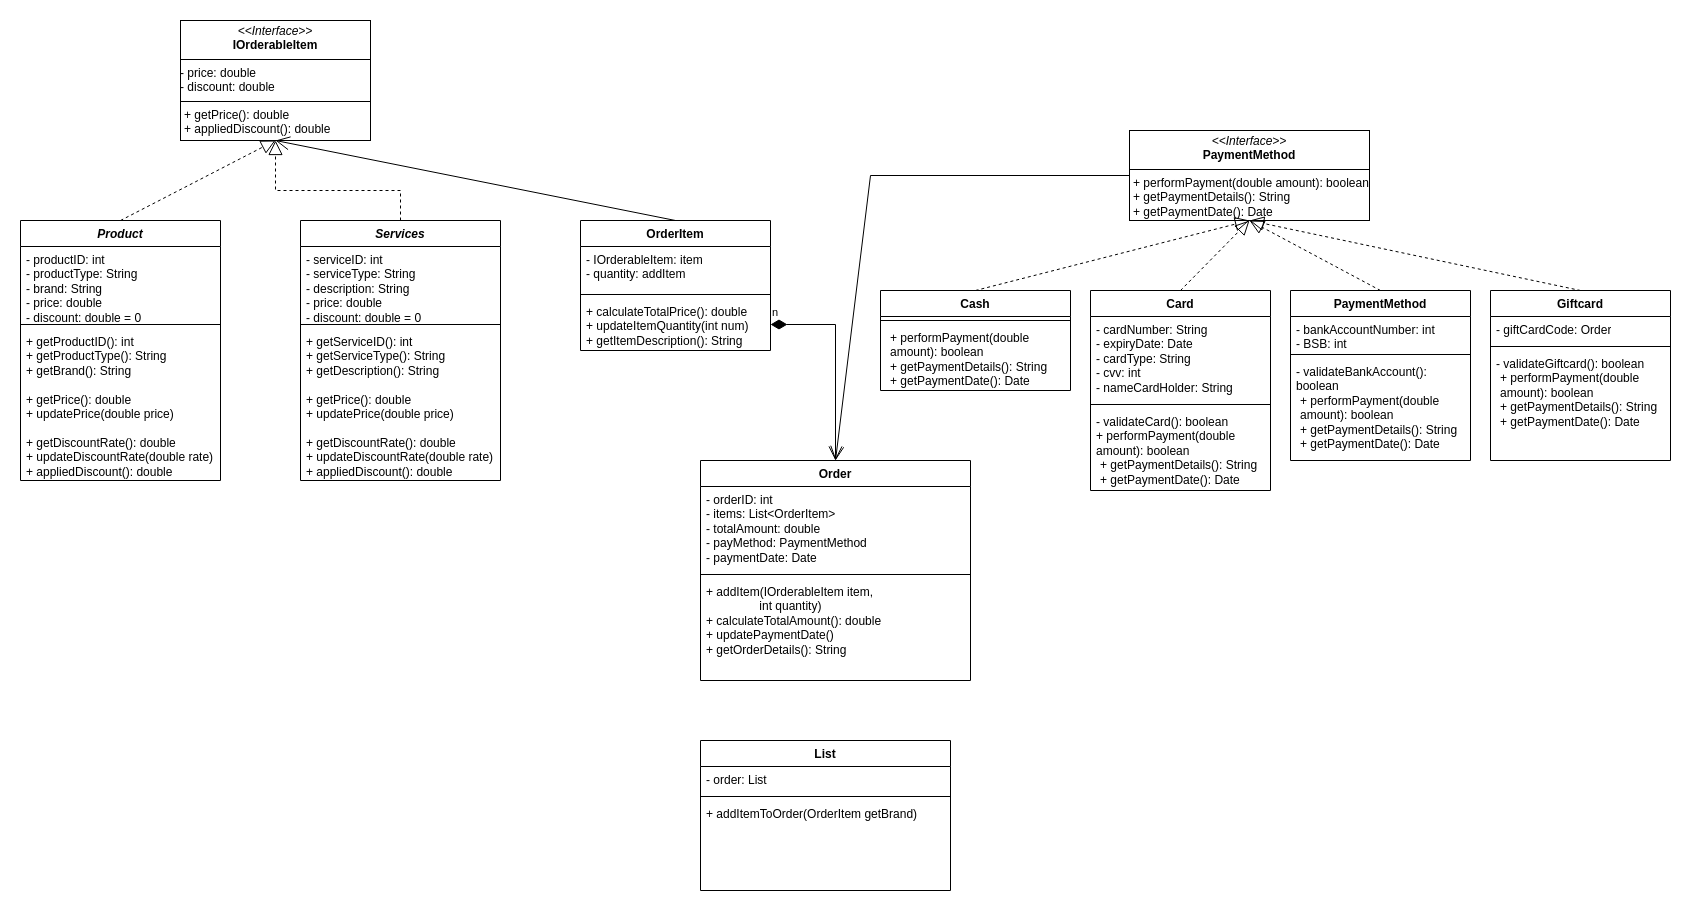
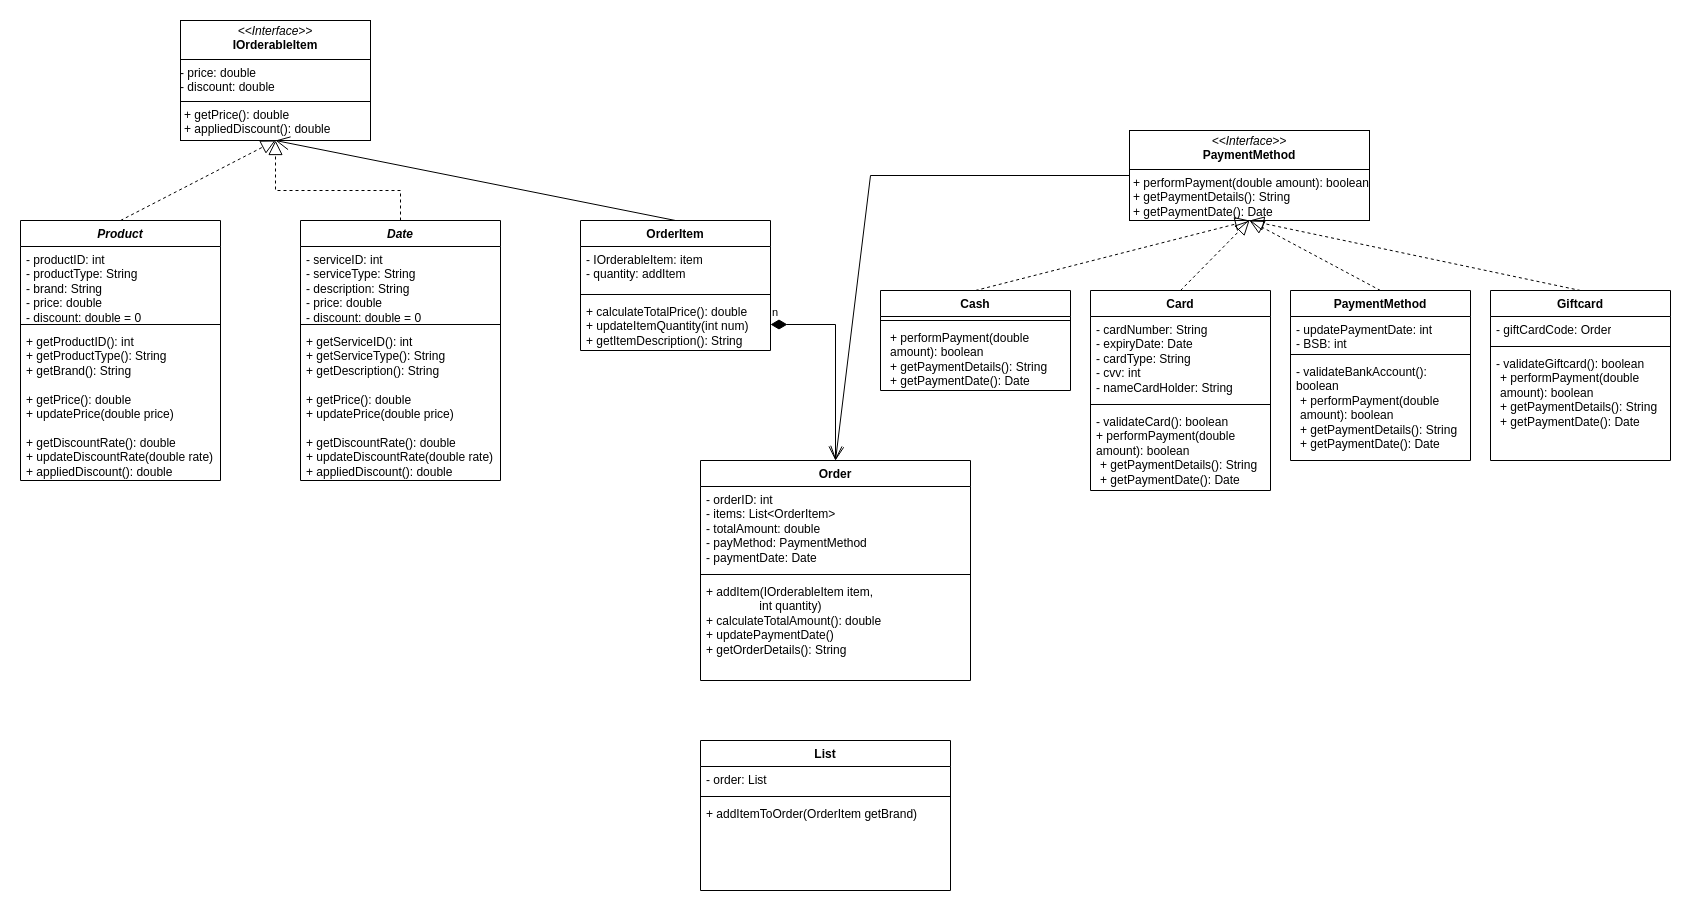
node "Services": label "Services" -> "Date"
node "- bankAccountNumber: int - BSB: int": label "- bankAccountNumber: int - BSB: int" -> "- updatePaymentDate: int - BSB: int"
